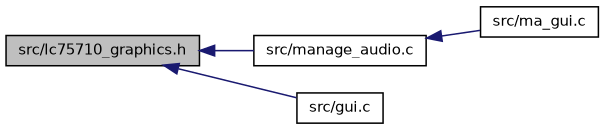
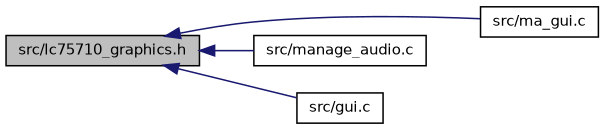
edge "src/ma_gui.c" -> "src/manage_audio.c": now "src/ma_gui.c" -> "src/lc75710_graphics.h"
